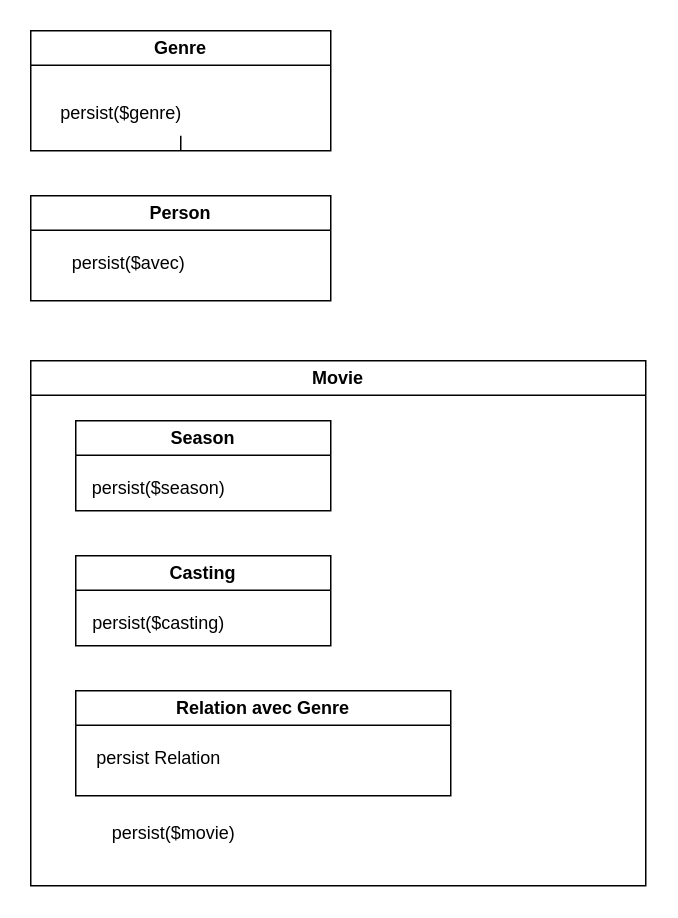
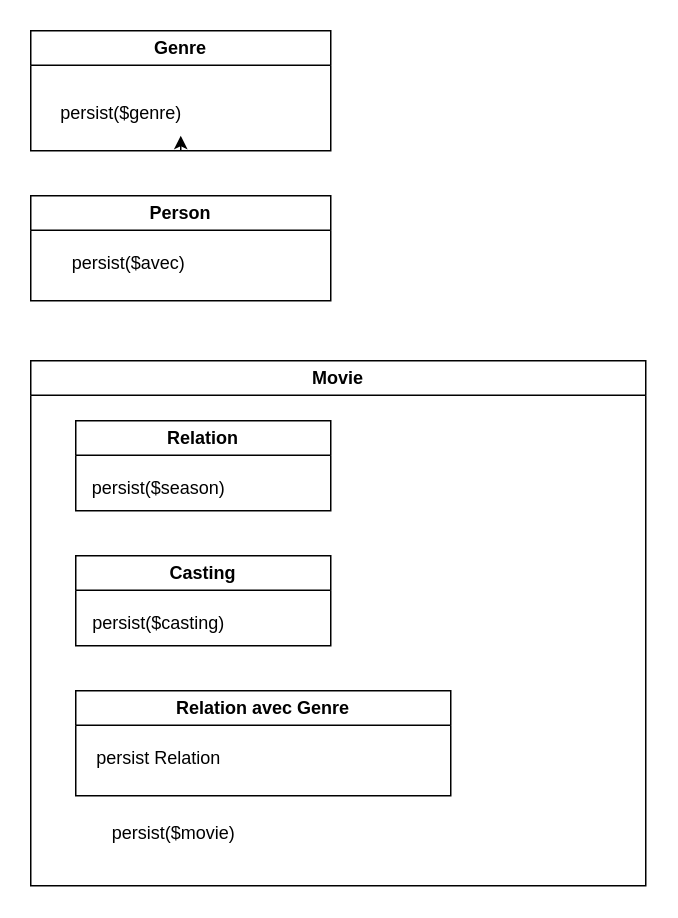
edge "Genre" -- "persist($genre)": arrowhead none -> classic
node "Season": label "Season" -> "Relation"
